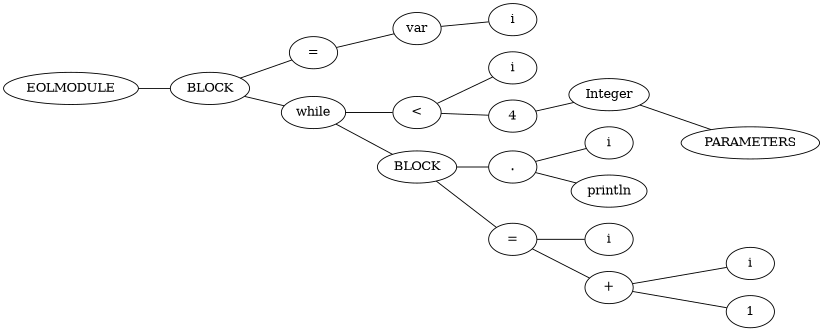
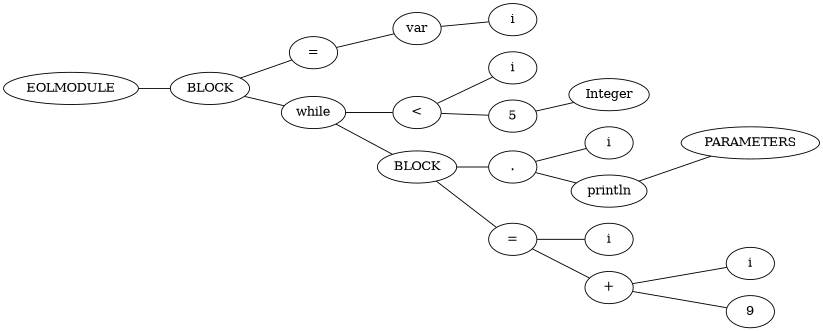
node "4": label "4" -> "5"
edge "Integer" -- "PARAMETERS": now "println" -- "PARAMETERS"
node "1": label "1" -> "9"
